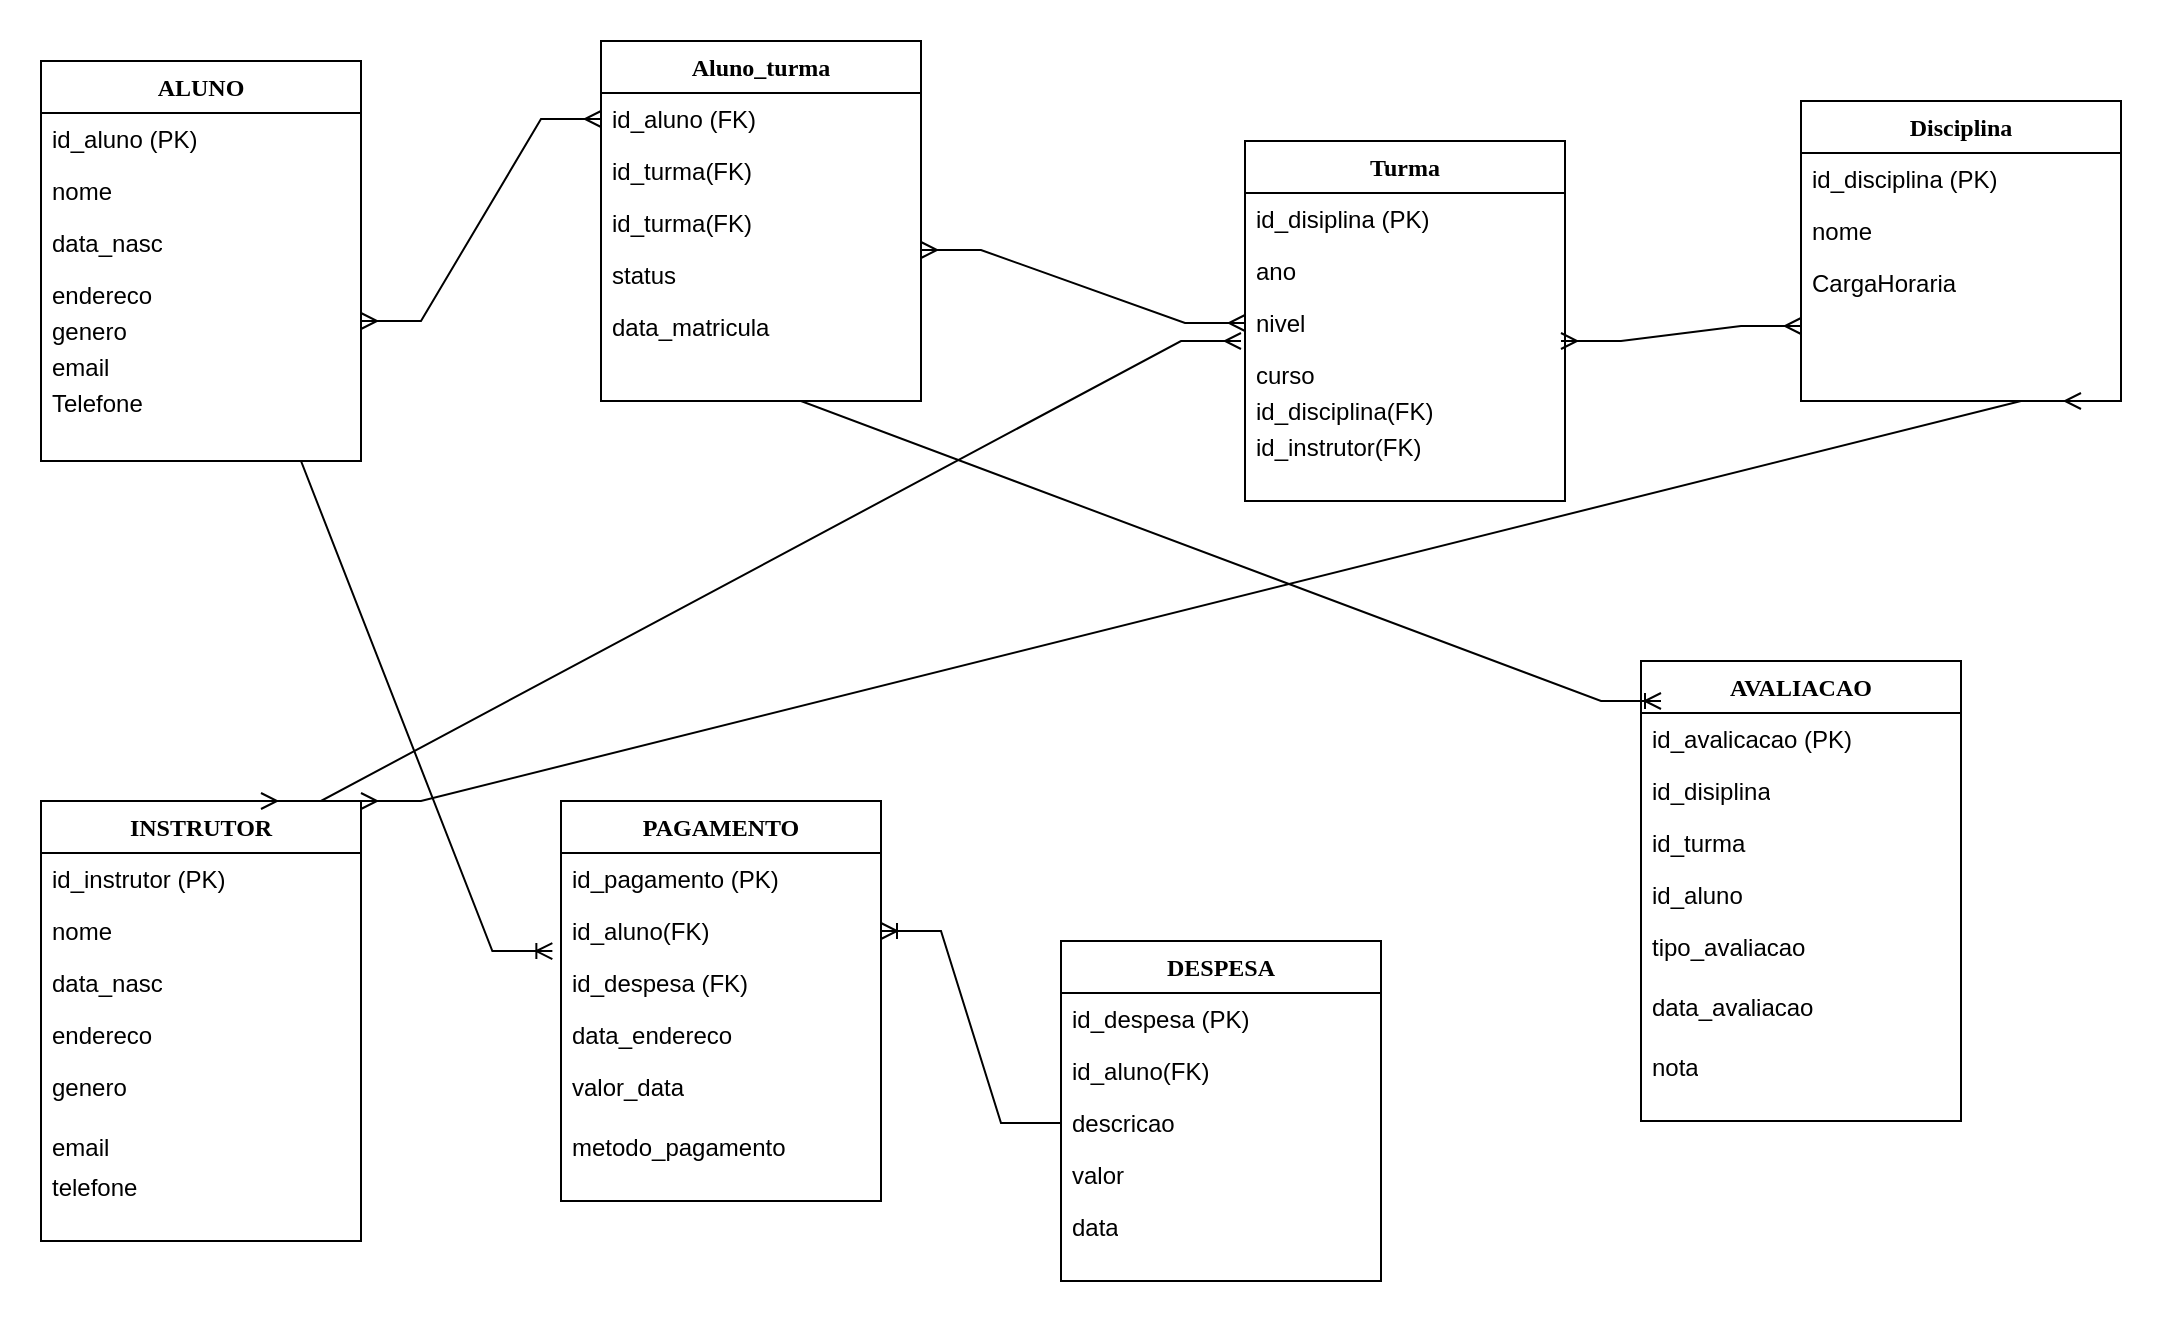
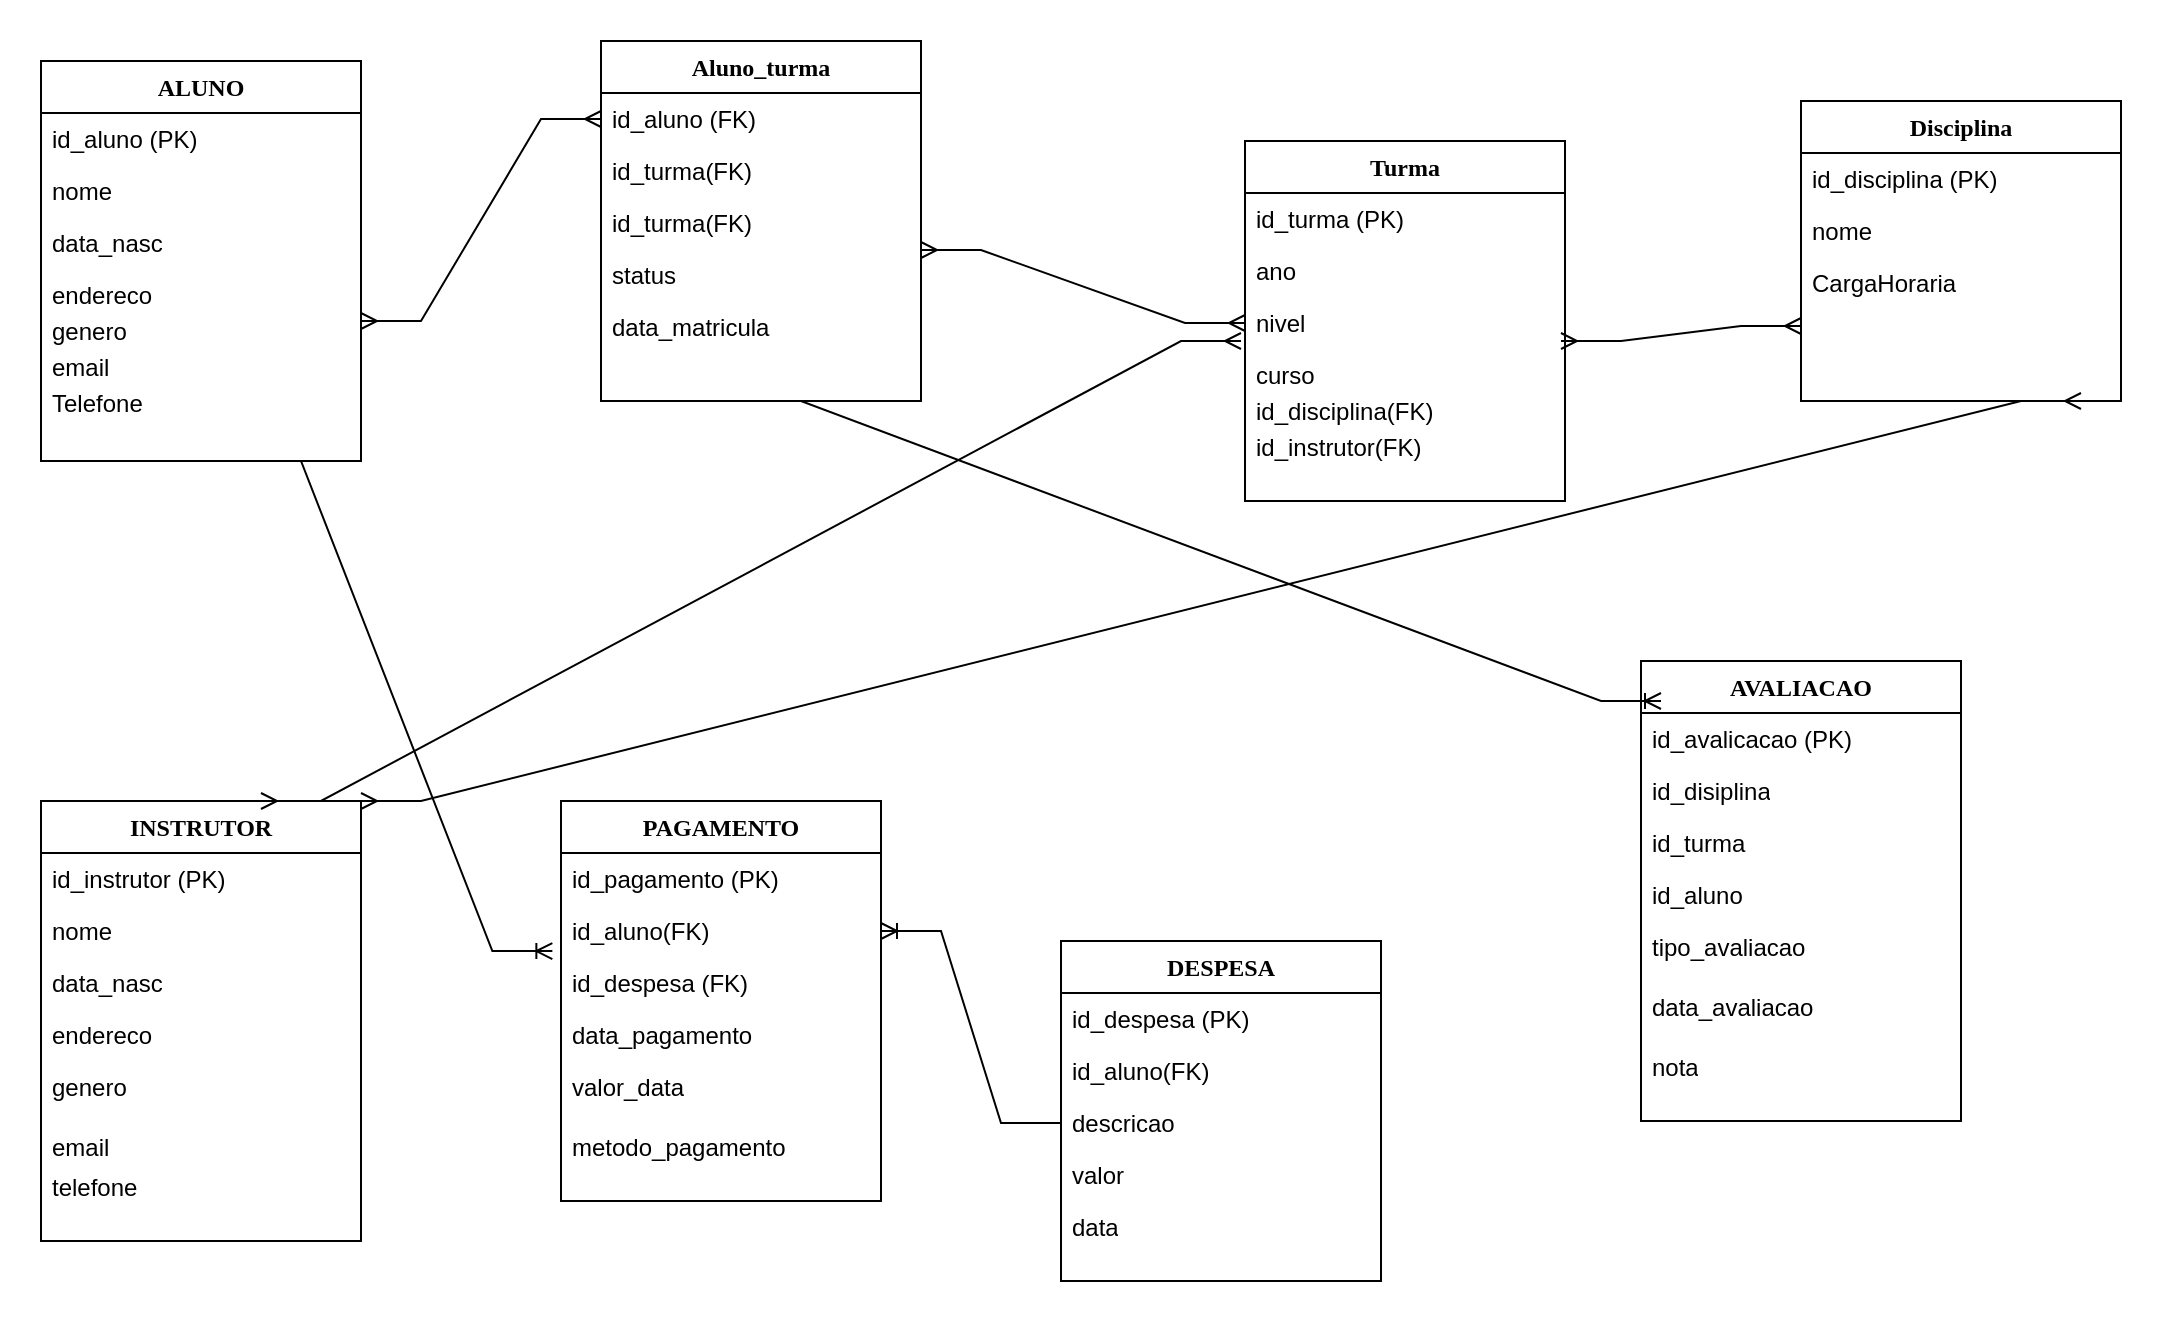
node "id_disiplina (PK)": label "id_disiplina (PK)" -> "id_turma (PK)"
node "data_endereco": label "data_endereco" -> "data_pagamento"
